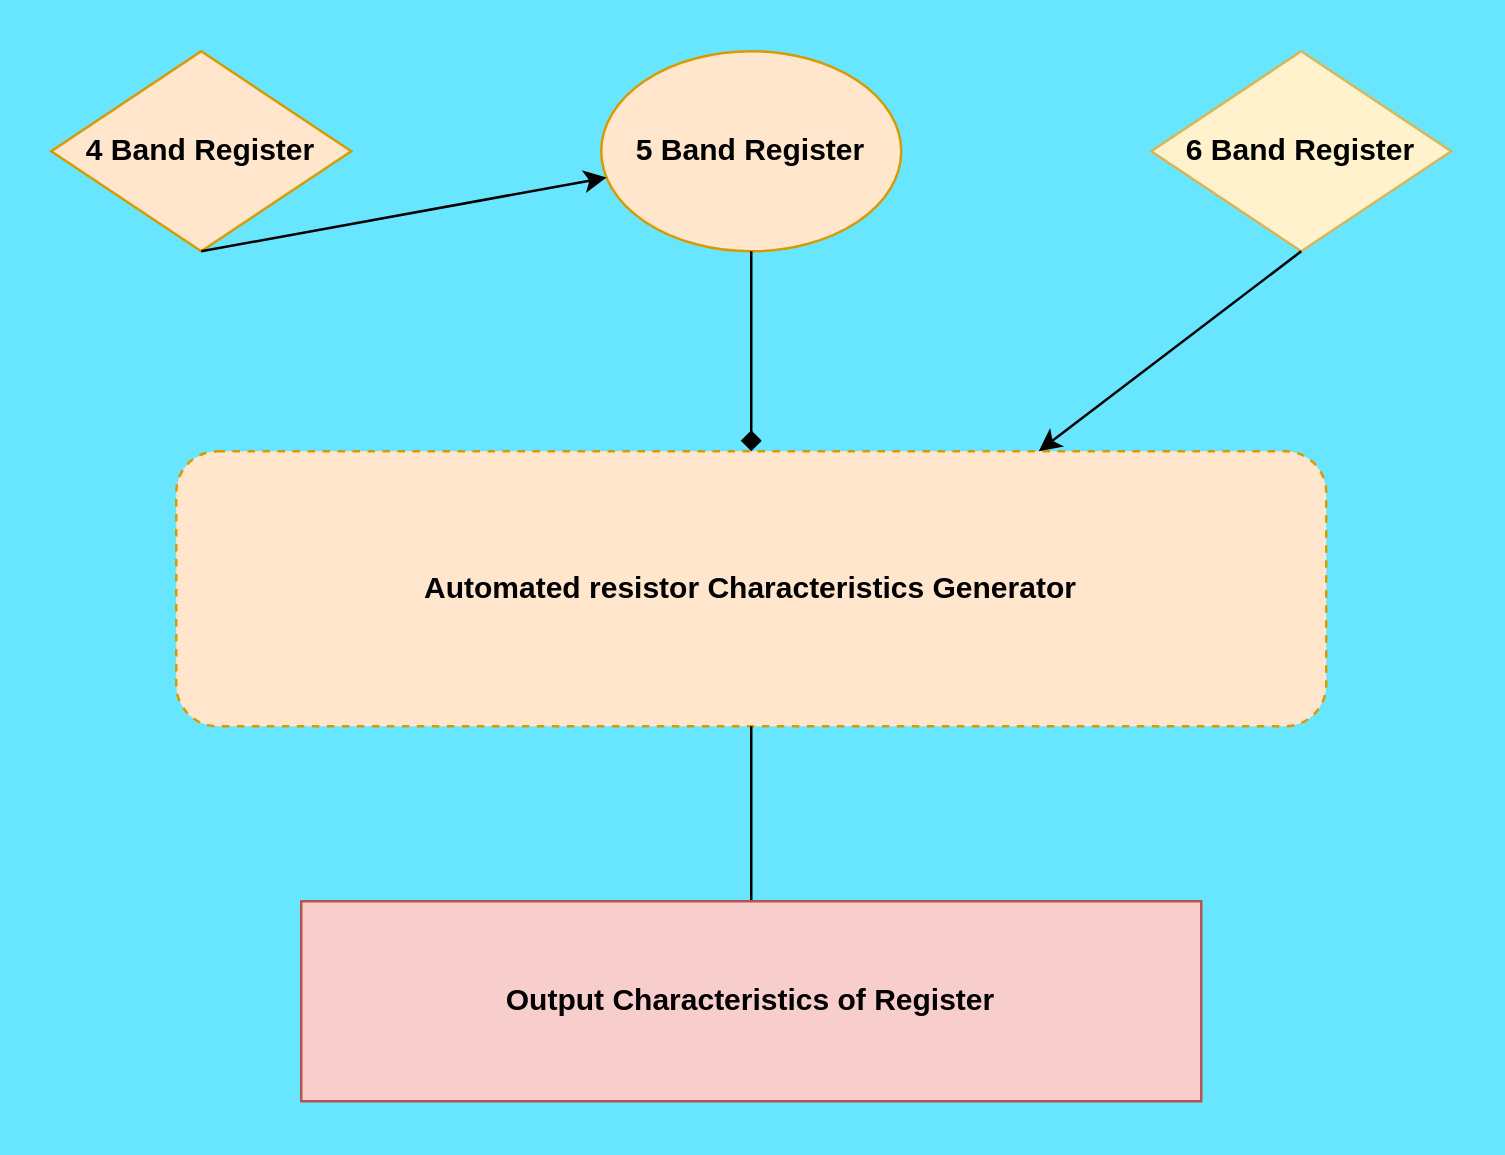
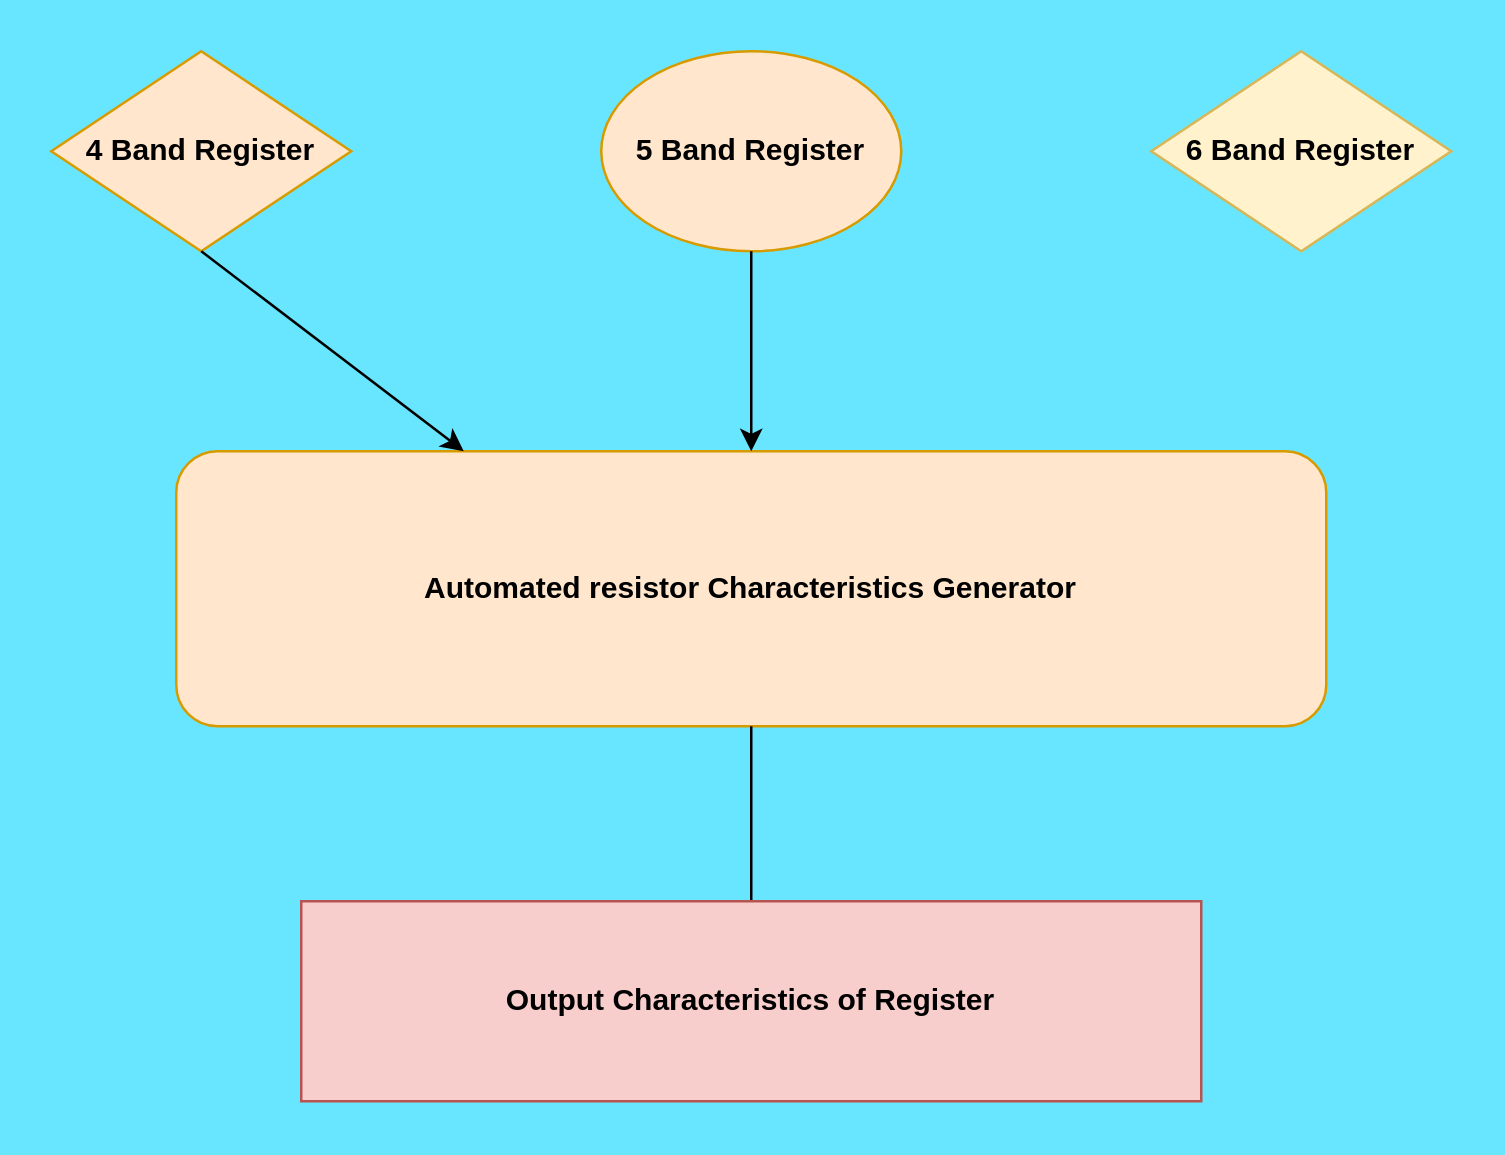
edge "4 Band Register" -> "5 Band Register": now "4 Band Register" -> "Automated resistor Characteristics Generator"
edge "6 Band Register" -> "Automated resistor Characteristics Generator": removed
edge "5 Band Register" -> "Automated resistor Characteristics Generator": arrowhead diamond -> classic
node "Automated resistor Characteristics Generator": style dashed -> solid
